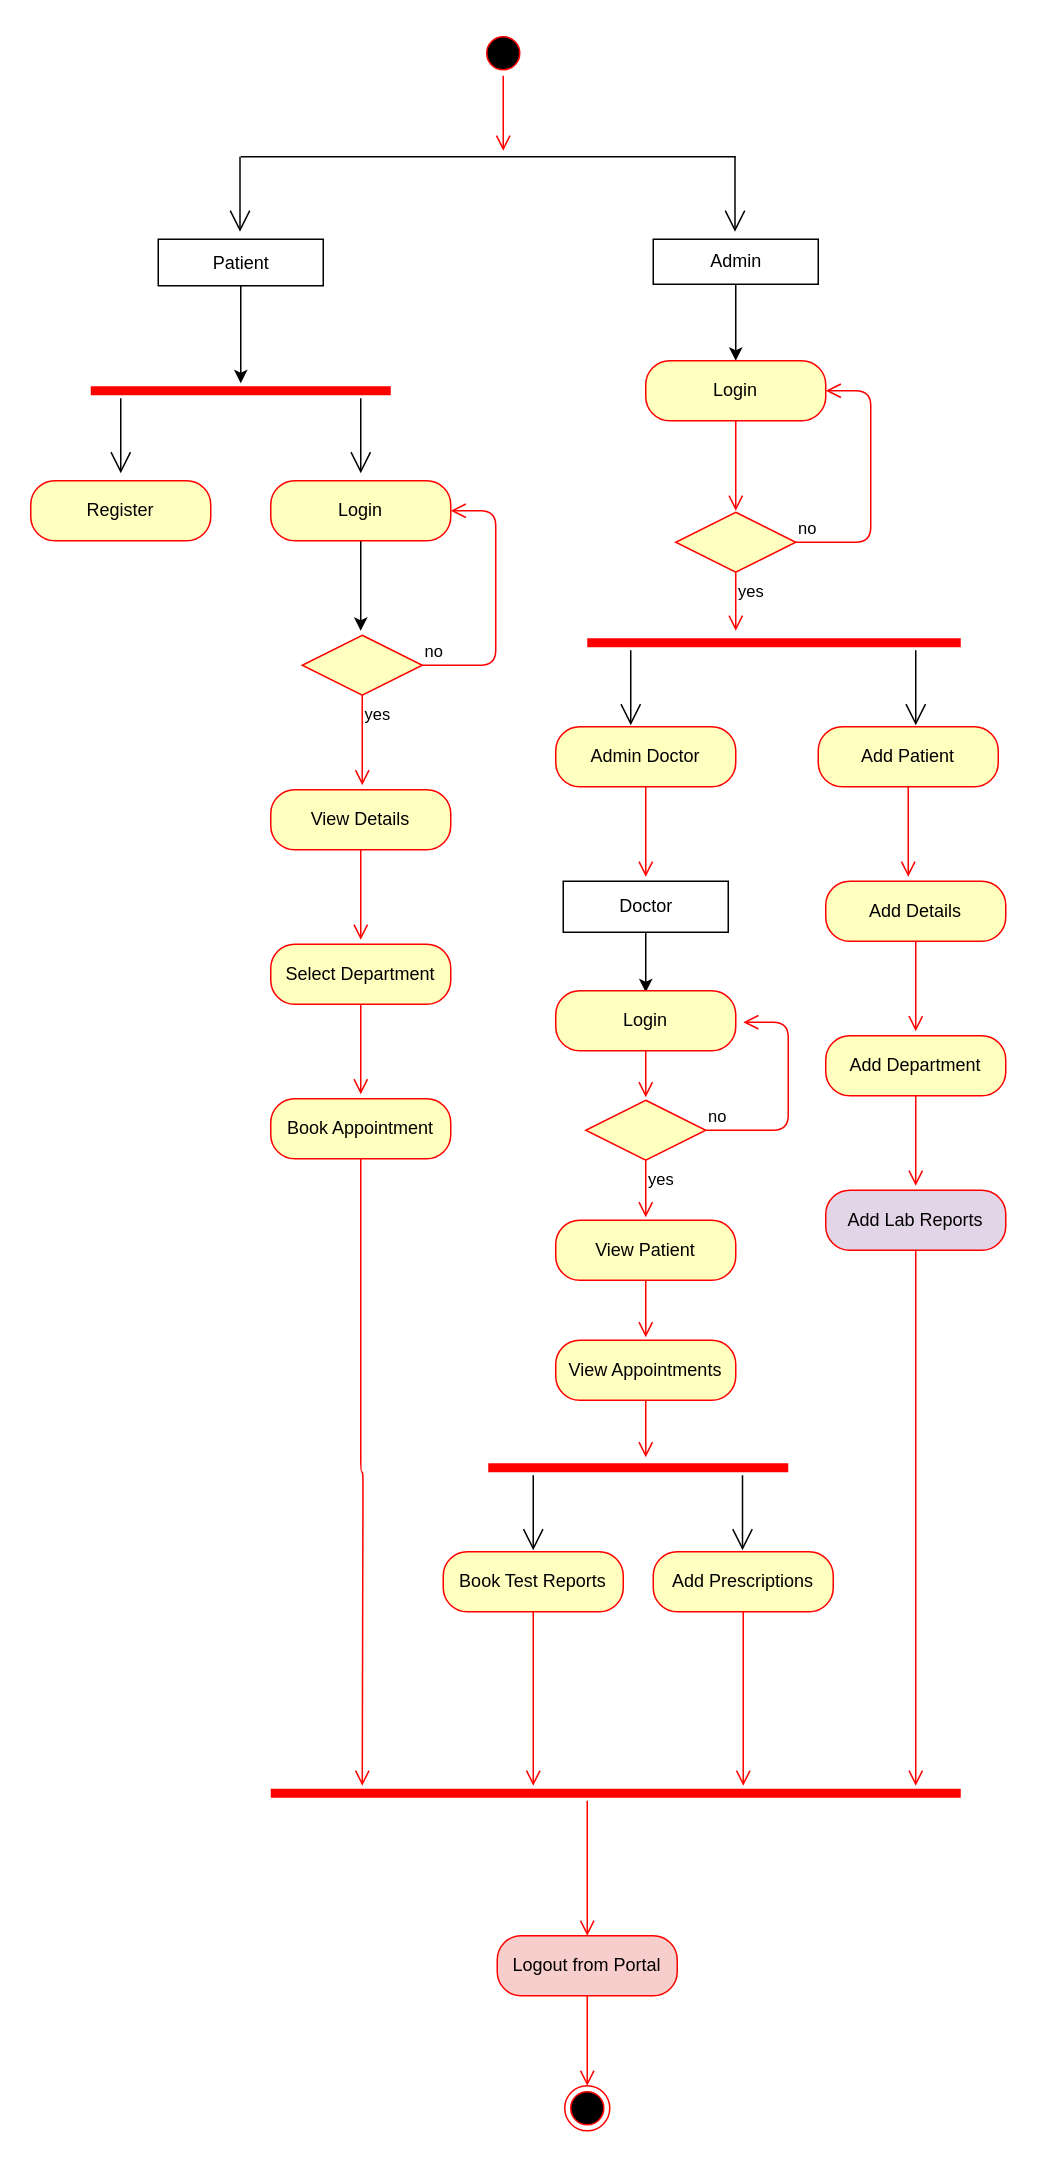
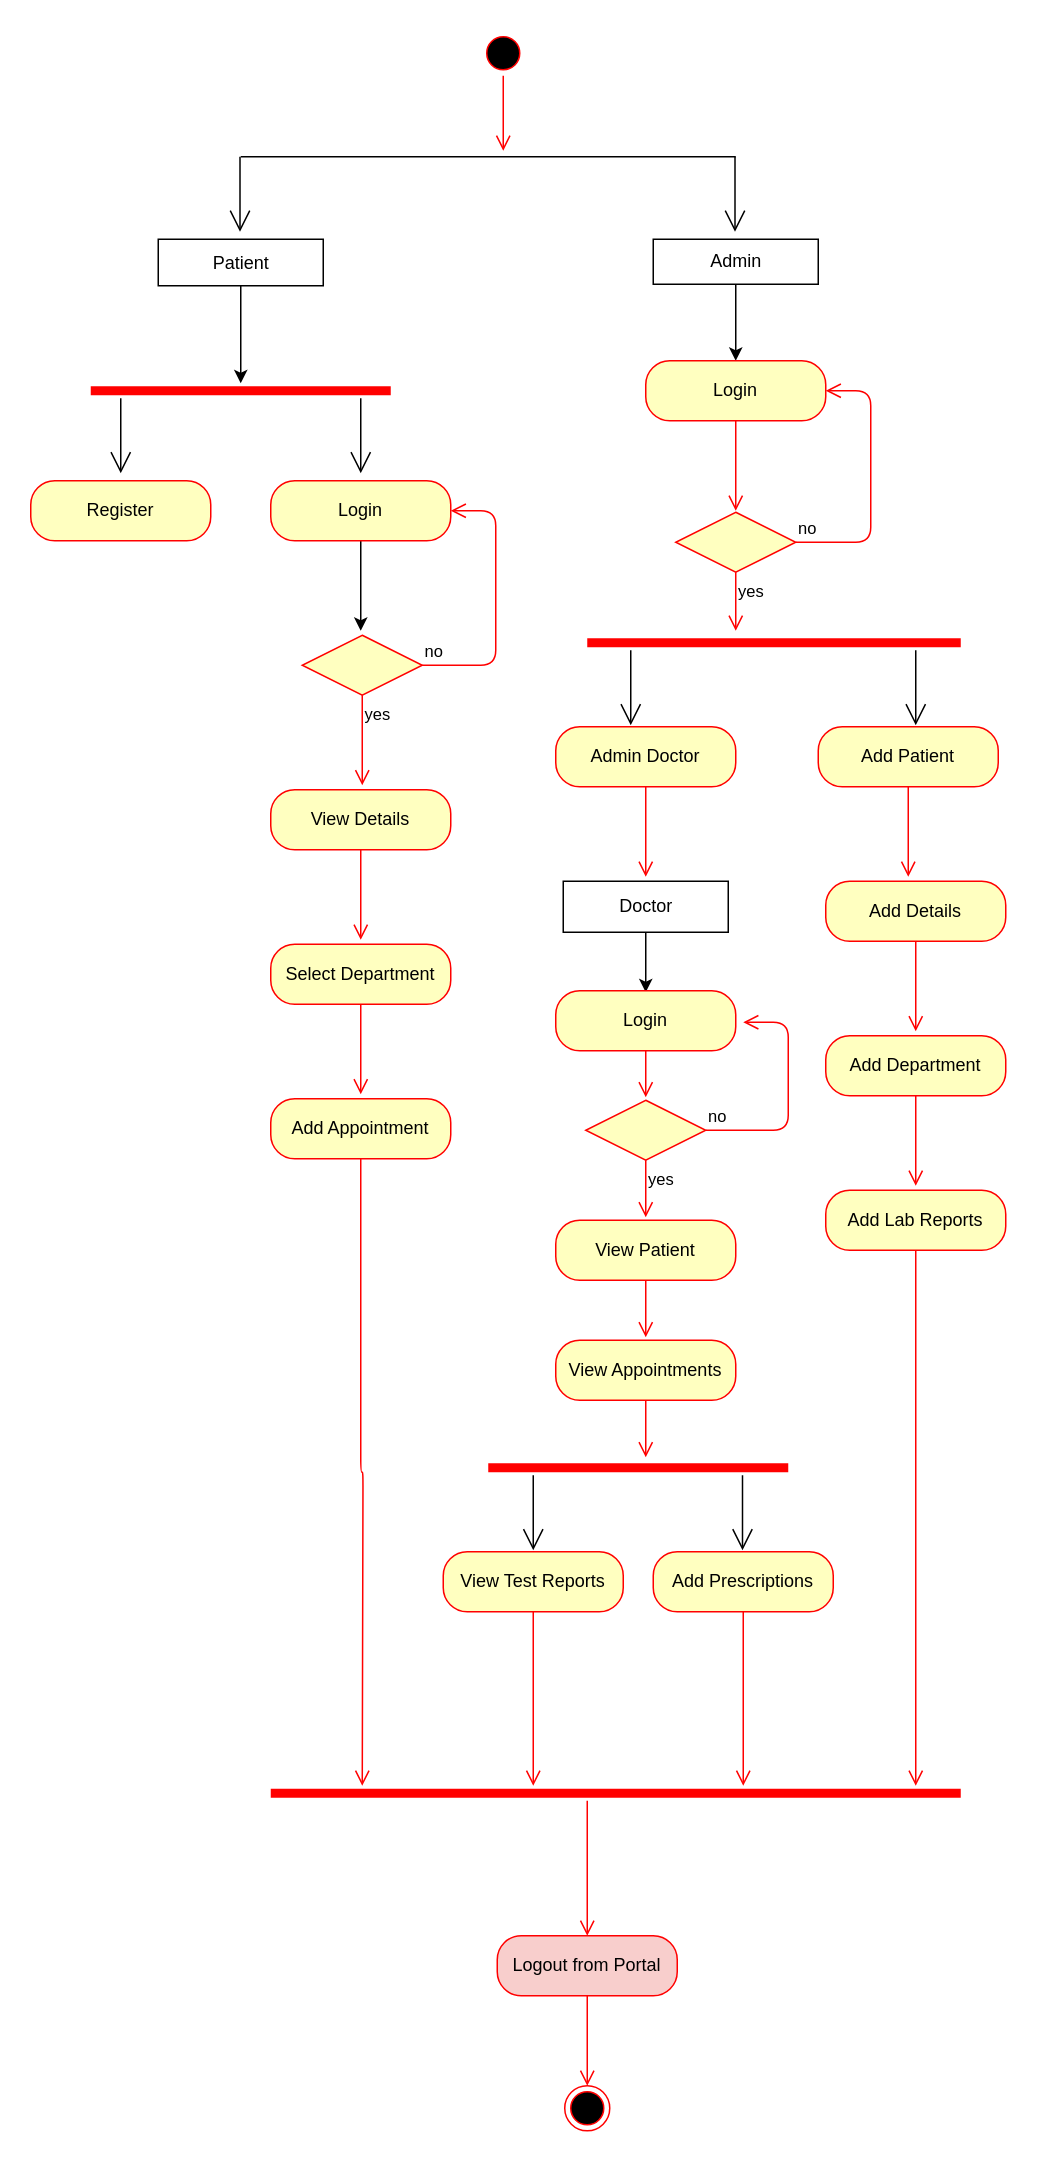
node "Book Appointment": label "Book Appointment" -> "Add Appointment"
node "Add Lab Reports": fillcolor #e1d5e7 -> #ffffc0
node "Book Test Reports": label "Book Test Reports" -> "View Test Reports"
